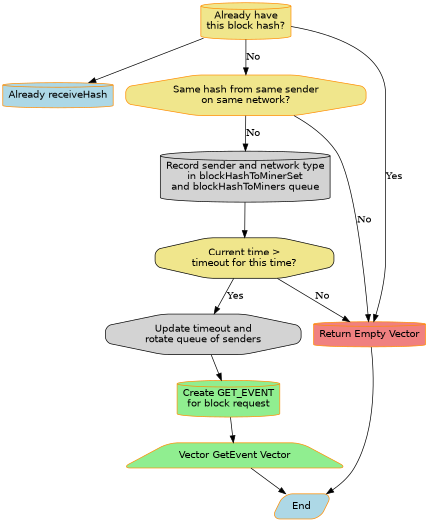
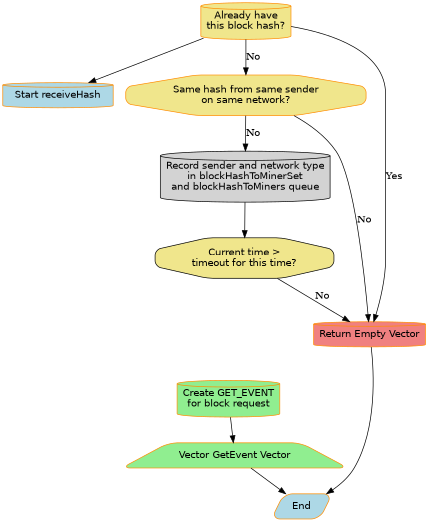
node "Already receiveHash": label "Already receiveHash" -> "Start receiveHash"
node "Update timeout and rotate queue of senders": removed
